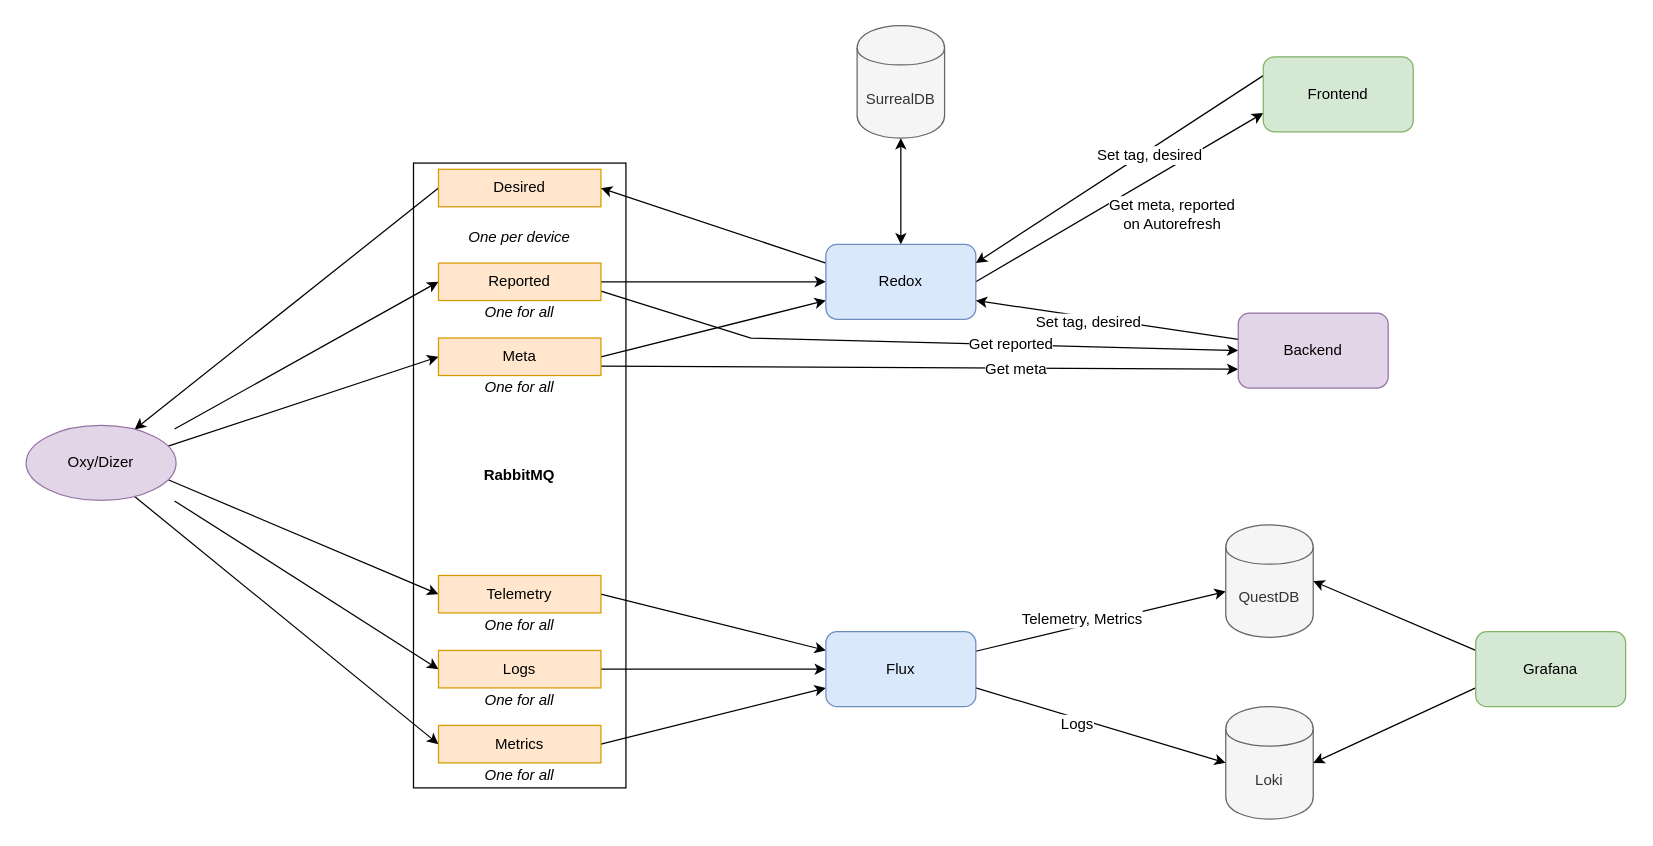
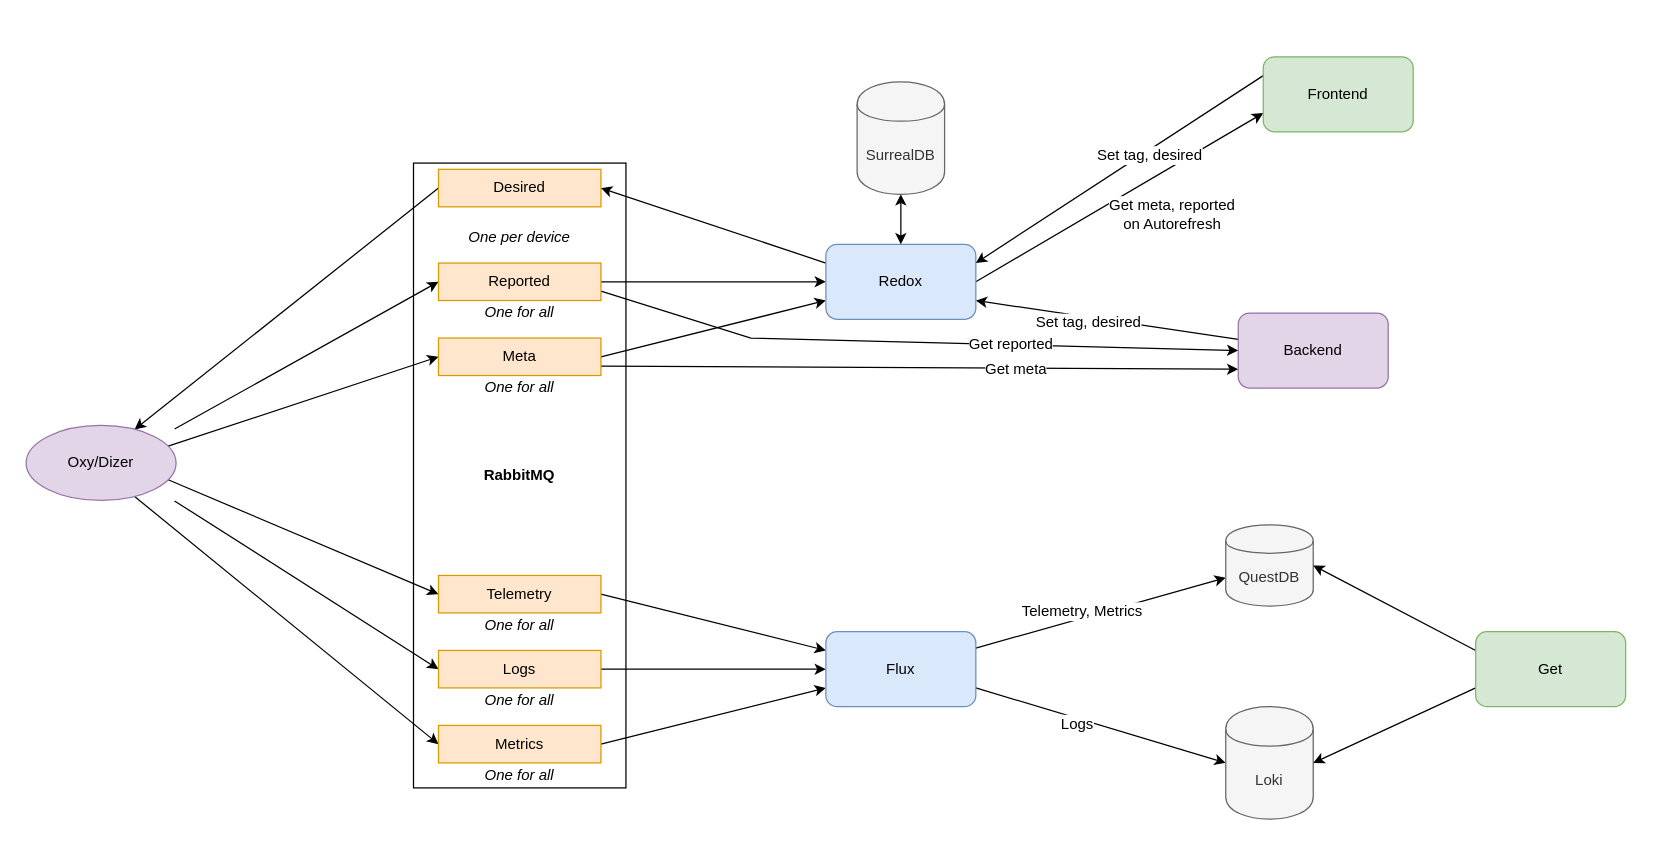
node "SurrealDB": moved (901, 82) -> (901, 138)
node "QuestDB": size 88x113 -> 88x81
node "Grafana": label "Grafana" -> "Get"
